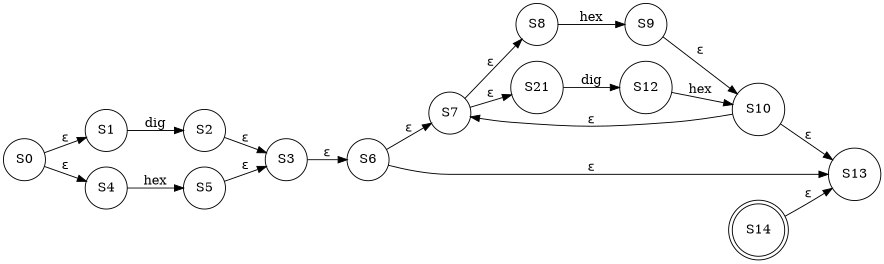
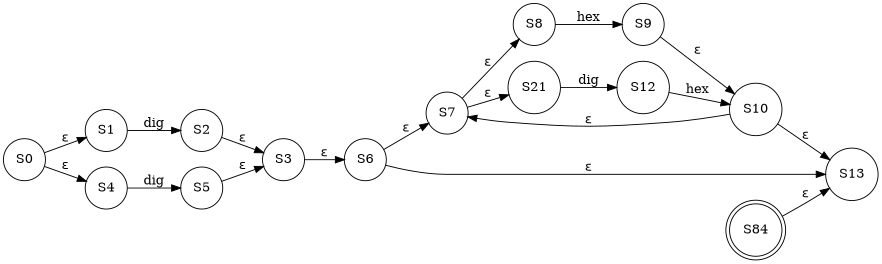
edge "S4" -> "S5": label "hex" -> "dig"
node "S14": label "S14" -> "S84"
